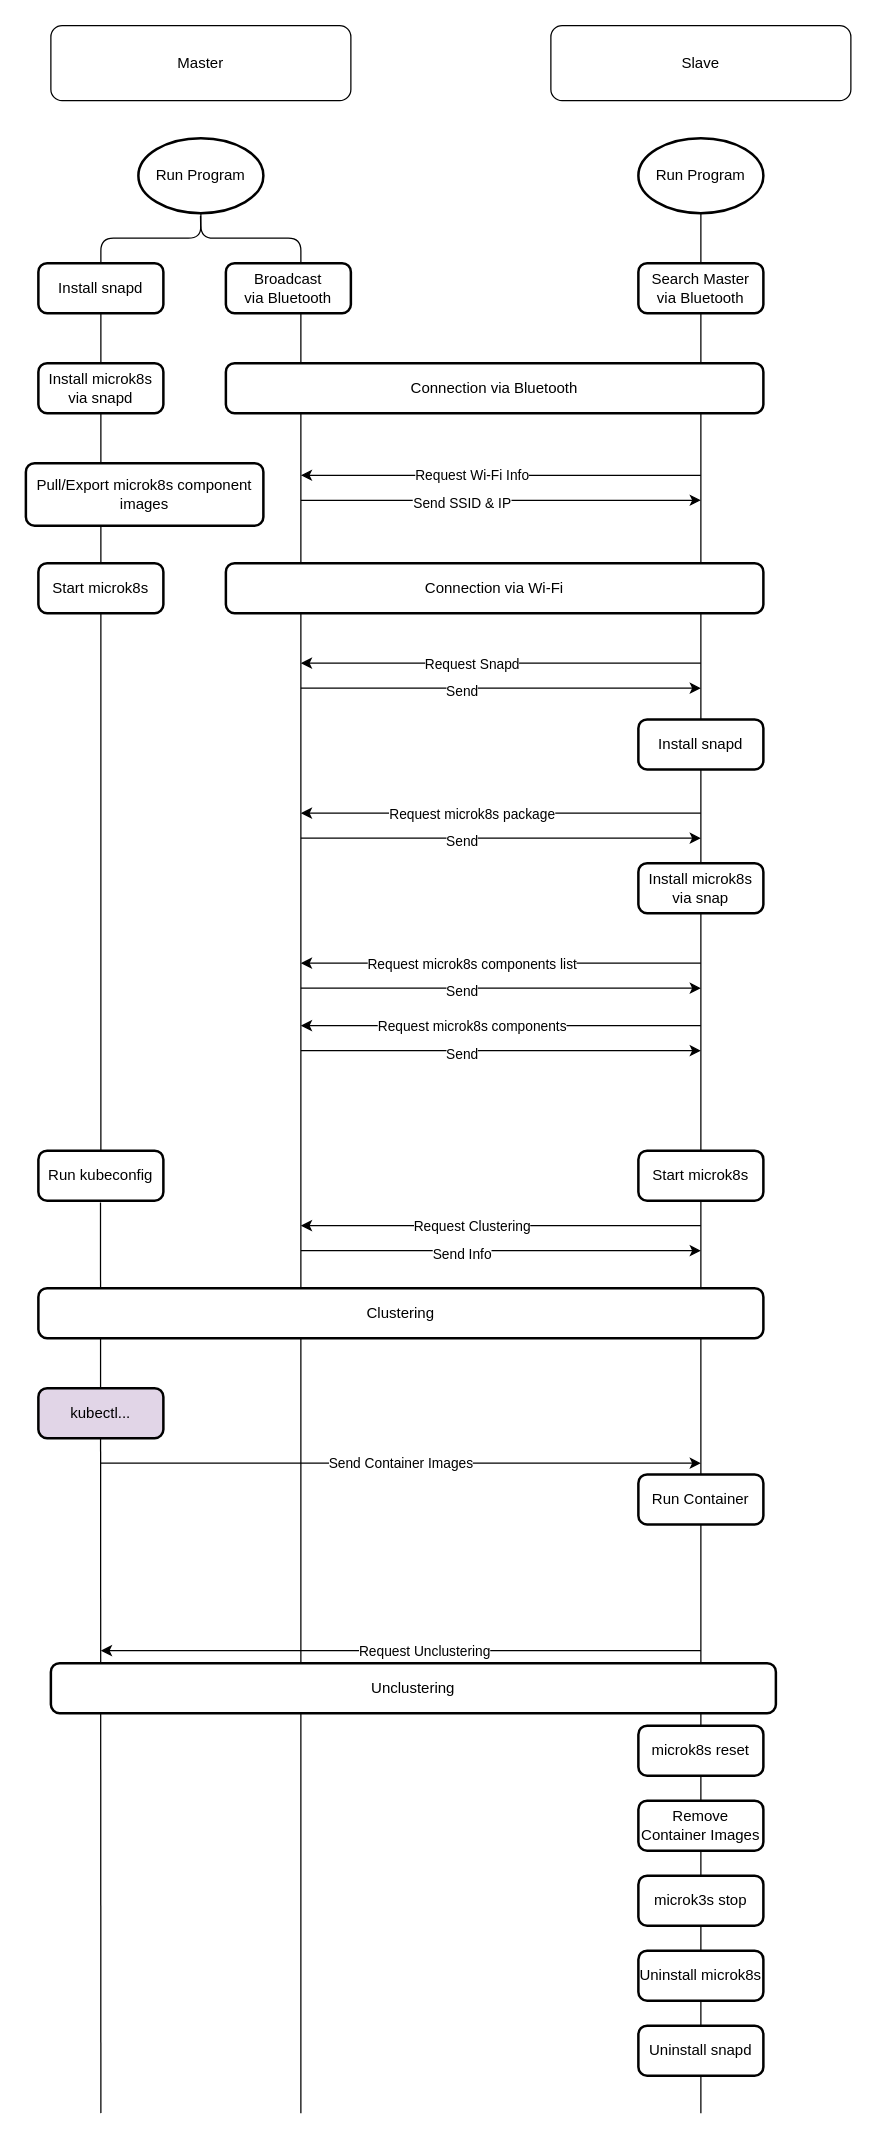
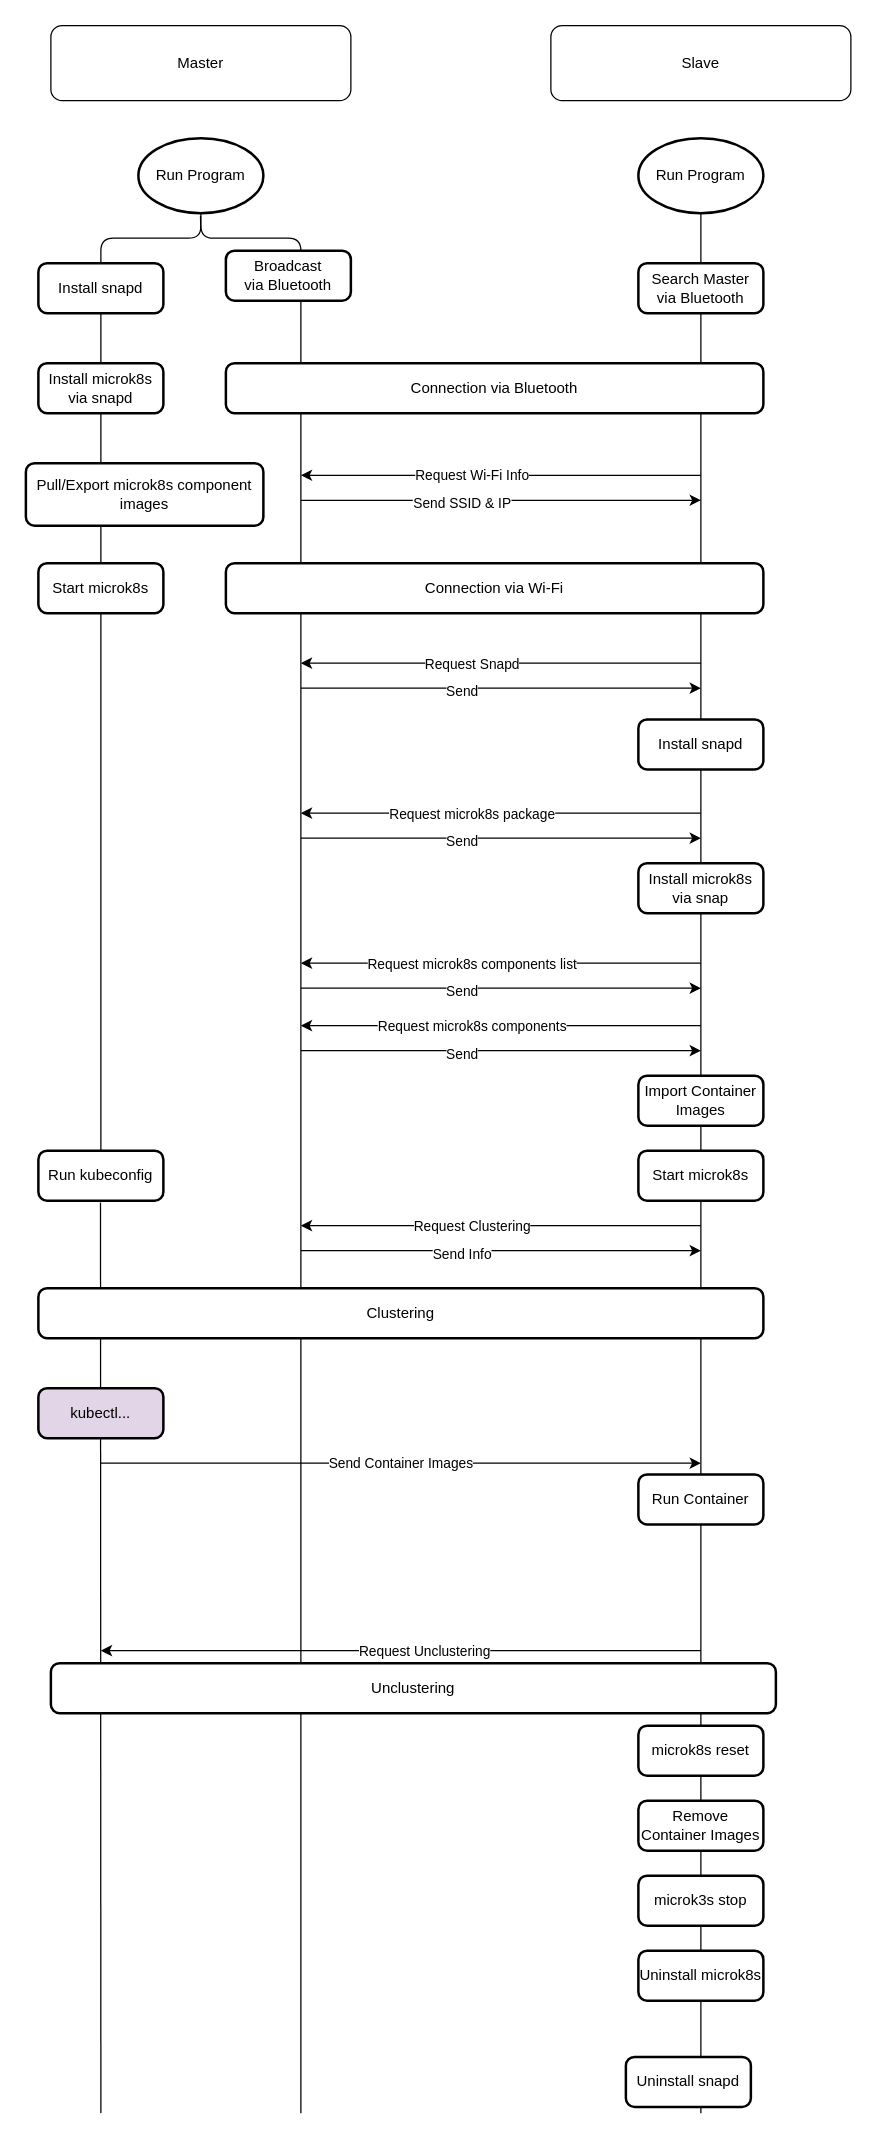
node "Broadcast via Bluetooth": moved (288, 288) -> (288, 276)
node "Import Container Images": added
node "Uninstall snapd": moved (701, 2051) -> (688, 2082)
